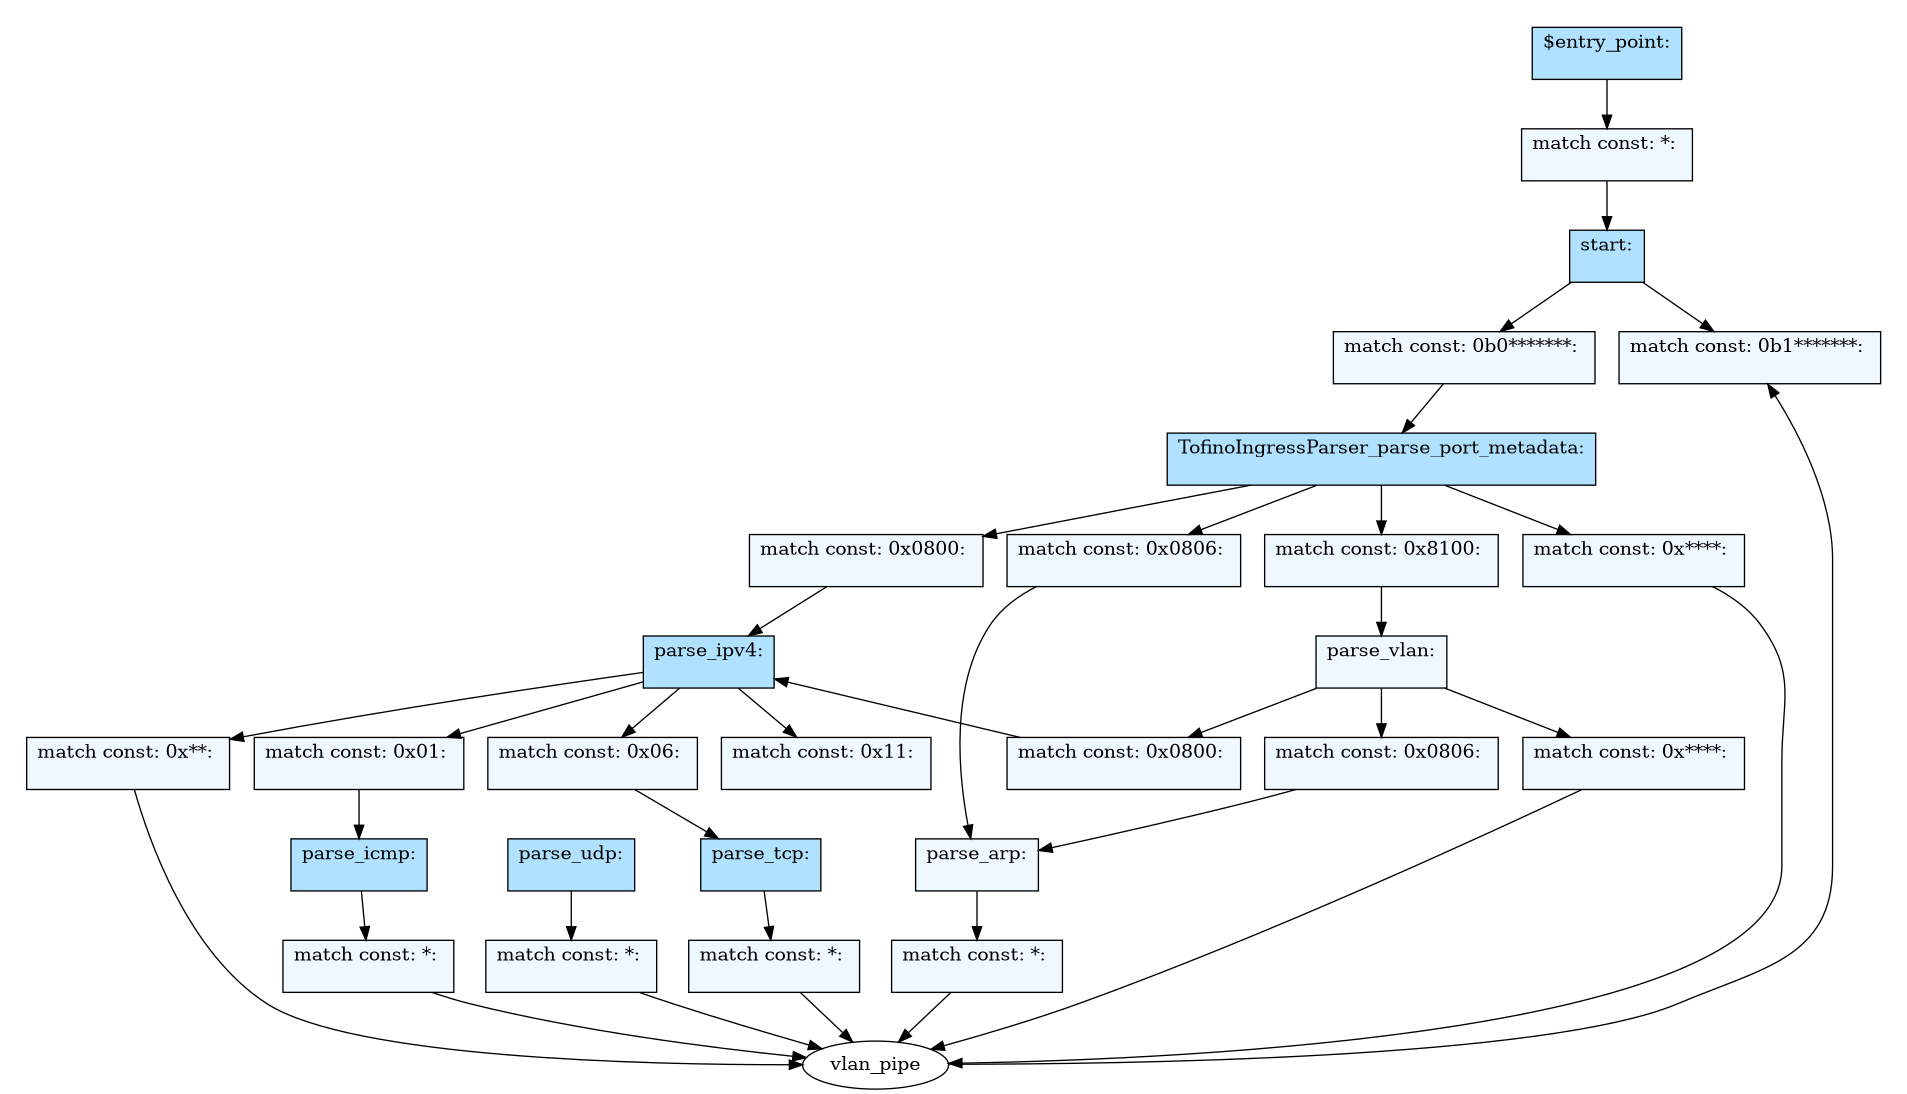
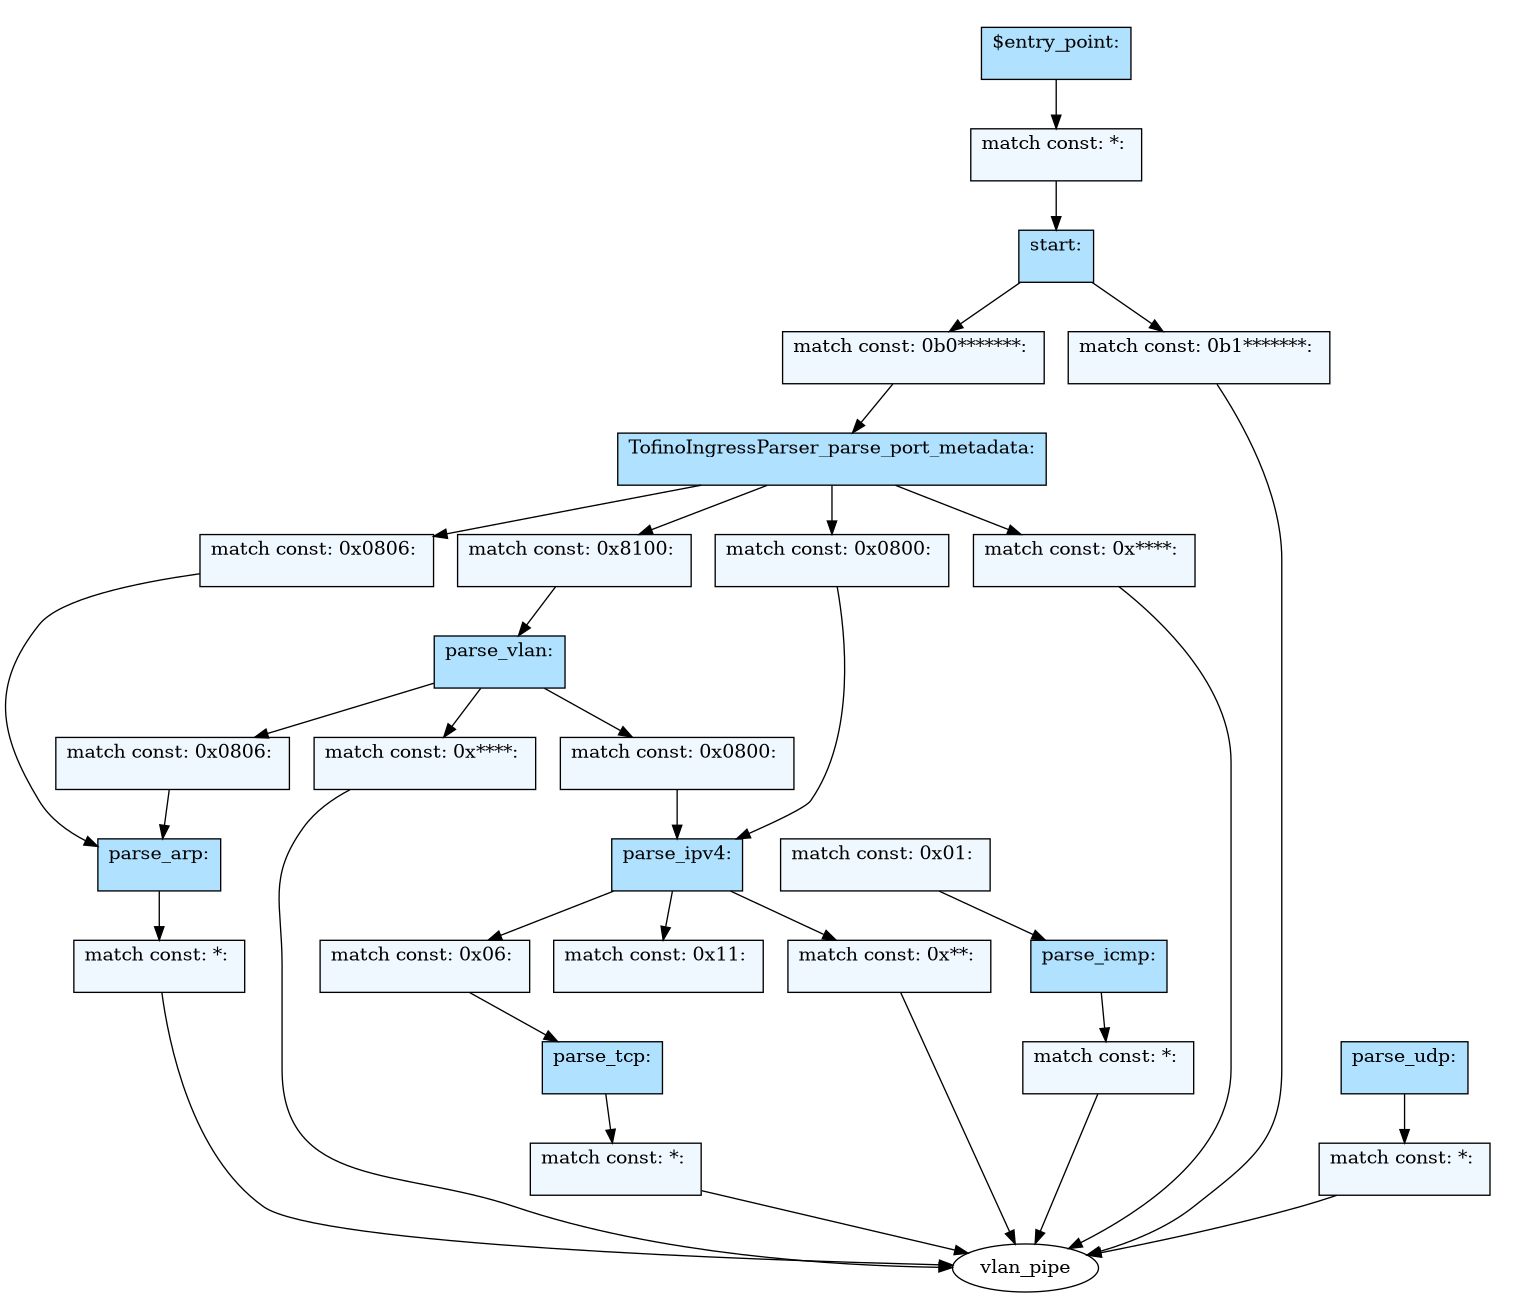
node "parse_vlan:": fillcolor aliceblue -> lightskyblue1
edge "parse_ipv4:" -> "match const: 0x01:": removed
node "parse_arp:": fillcolor aliceblue -> lightskyblue1
edge "vlan_pipe" -> "match const: 0b1*******:": reversed
